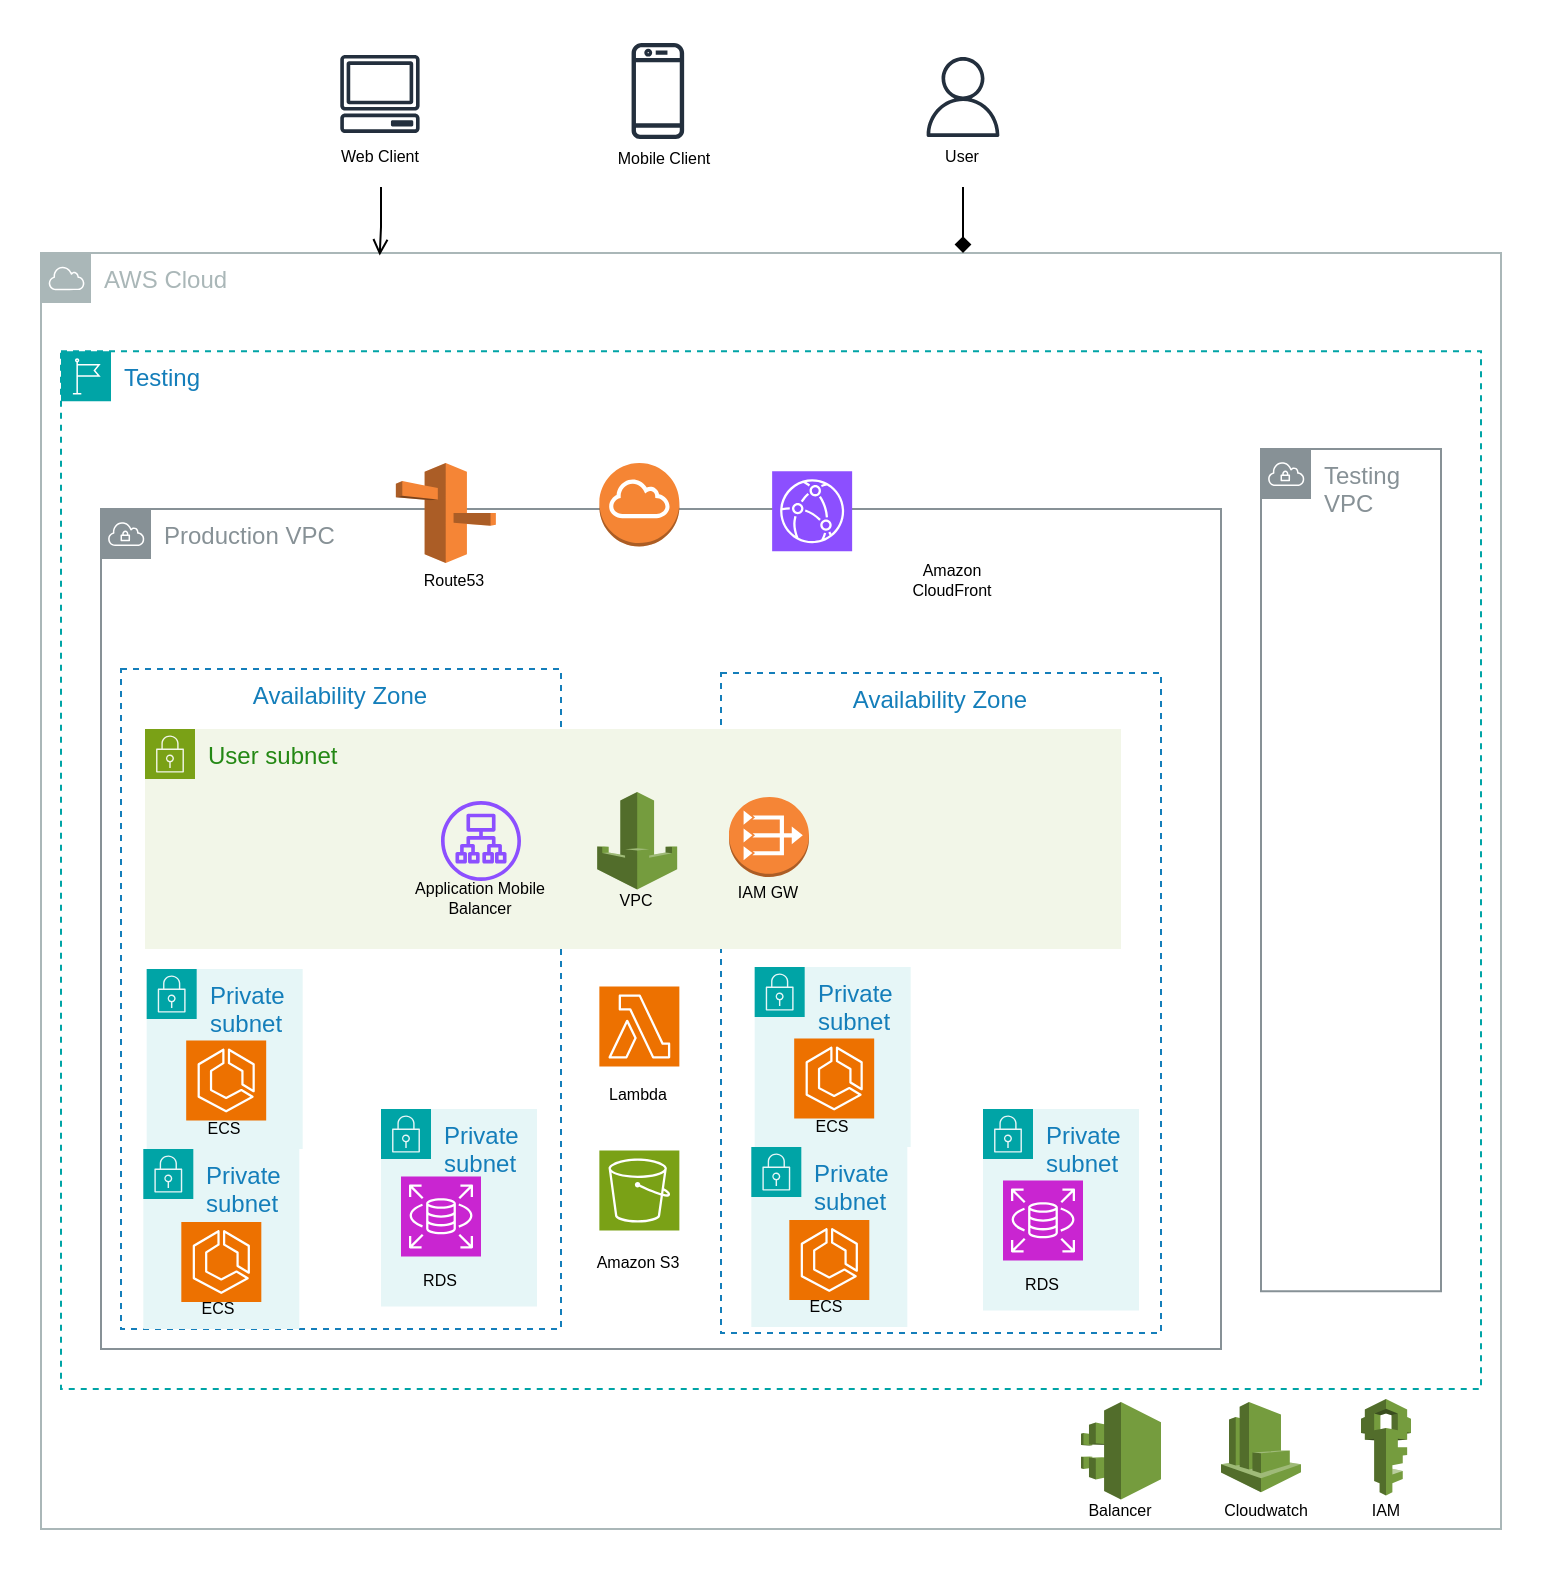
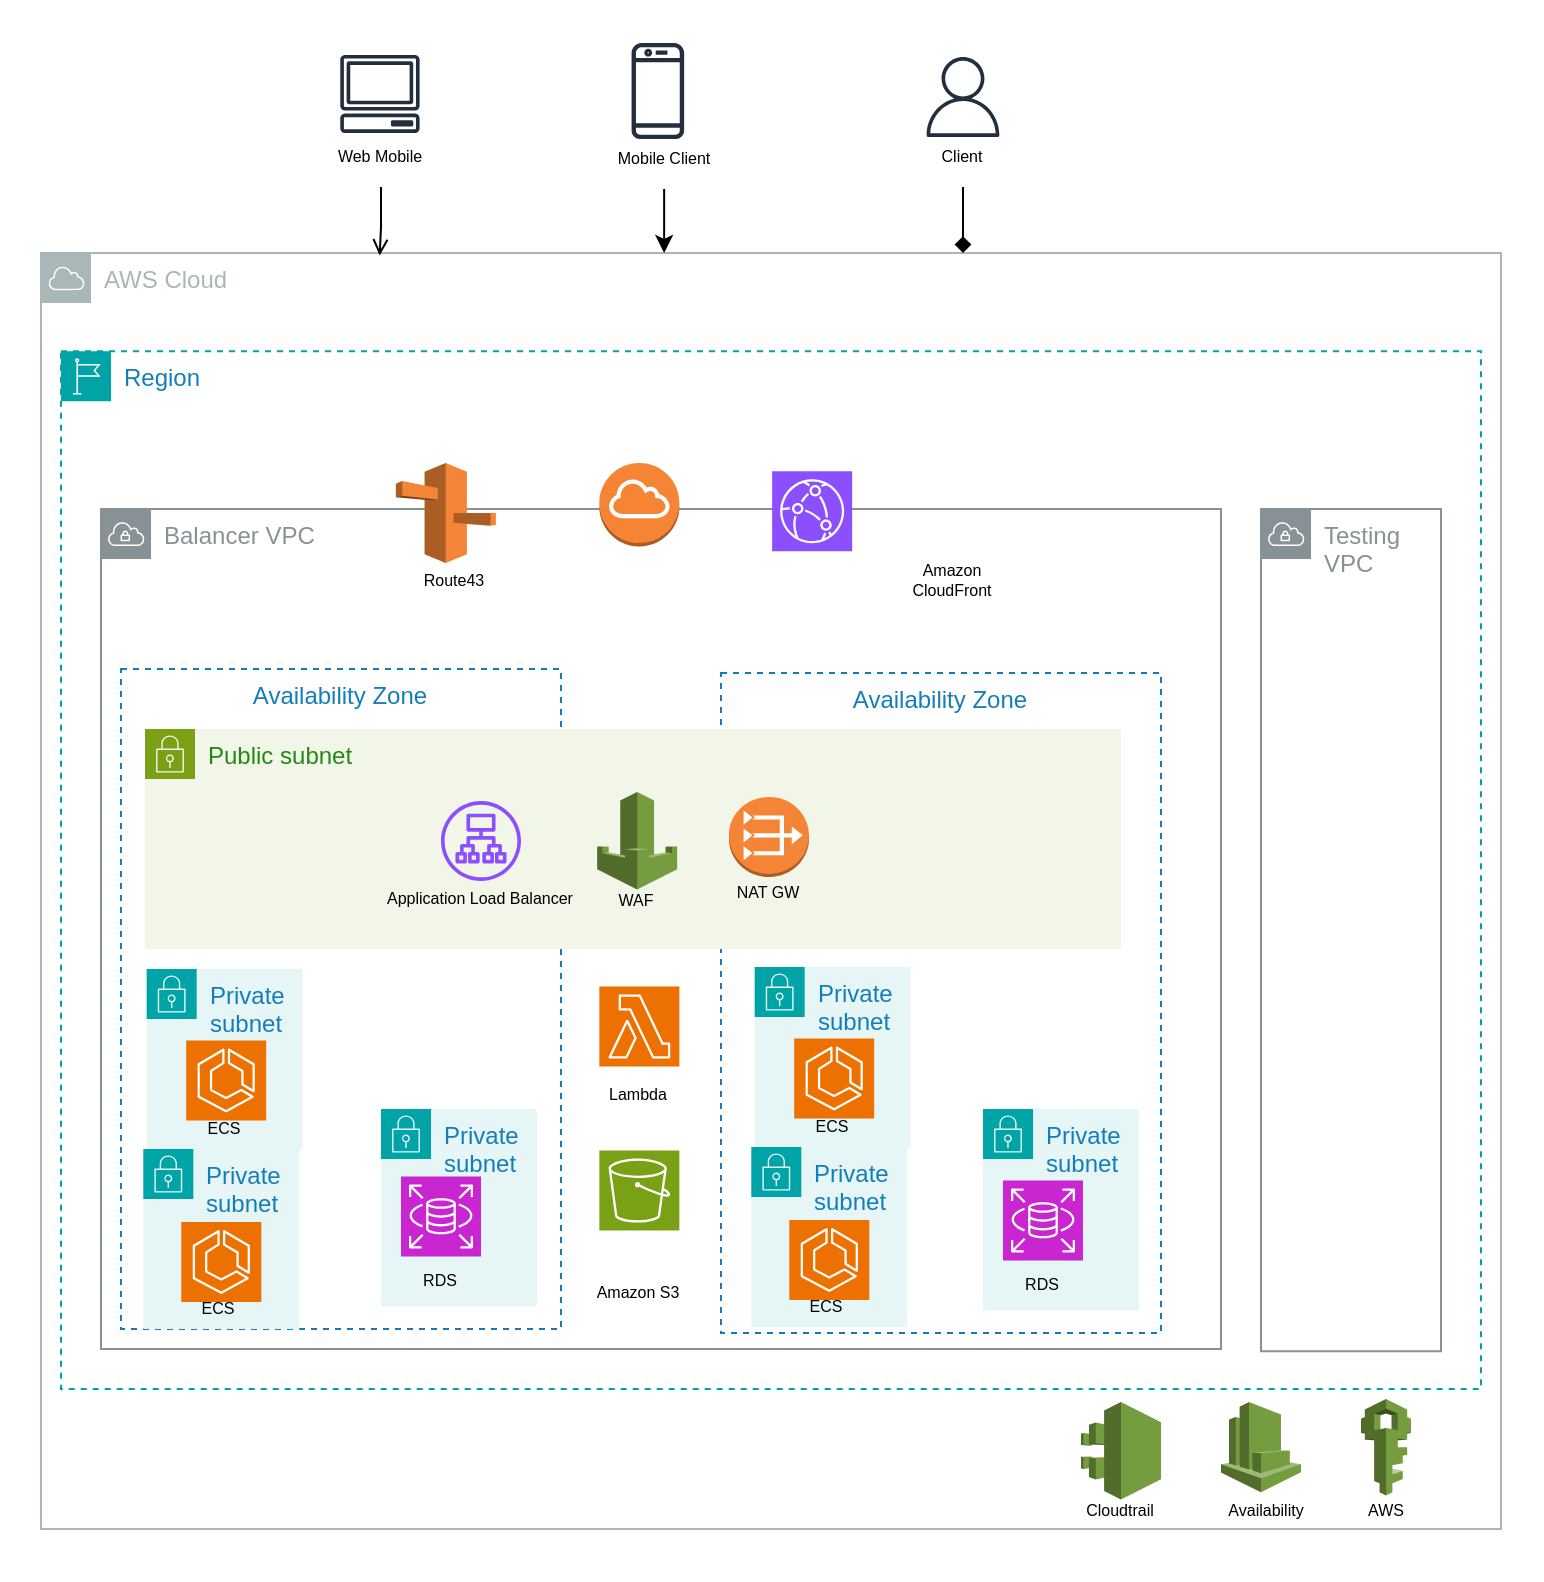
node "Web Client": label "Web Client" -> "Web Mobile"
node "User": label "User" -> "Client"
edge "Mobile Client" -> "AWS Cloud": added
node "Testing": label "Testing" -> "Region"
node "Production VPC": label "Production VPC" -> "Balancer VPC"
node "Route53": label "Route53" -> "Route43"
node "User subnet": label "User subnet" -> "Public subnet"
node "Testing VPC": moved (1351, 870) -> (1351, 930)
node "IAM GW": label "IAM GW" -> "NAT GW"
node "Application Mobile Balancer": label "Application Mobile Balancer" -> "Application Load Balancer"
node "VPC": label "VPC" -> "WAF"
node "Amazon S3": moved (639, 1261) -> (639, 1291)
node "Balancer": label "Balancer" -> "Cloudtrail"
node "Cloudwatch": label "Cloudwatch" -> "Availability"
node "IAM": label "IAM" -> "AWS"
